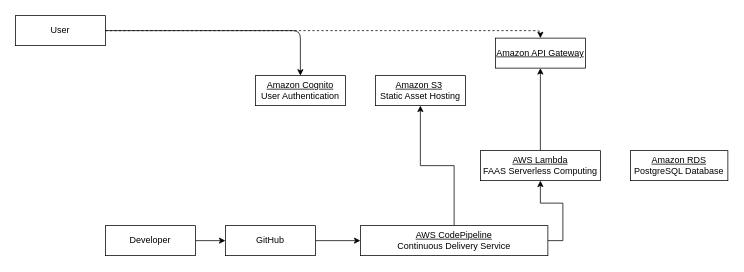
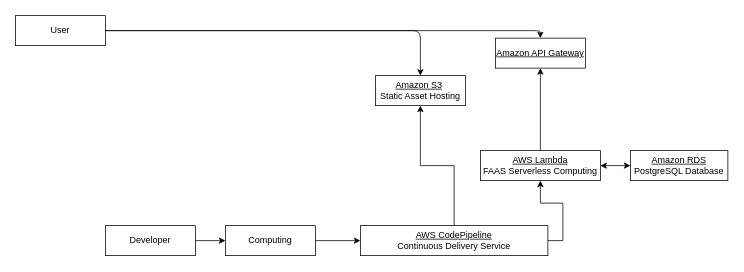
edge "User" -> "Amazon API Gateway": style dashed -> solid
edge "User" -> "Amazon Cognito User Authentication": removed
edge "User" -> "Amazon S3 Static Asset Hosting": added
node "Amazon Cognito User Authentication": removed
edge "AWS Lambda FAAS Serverless Computing" -- "Amazon RDS PostgreSQL Database": added
node "GitHub": label "GitHub" -> "Computing"
